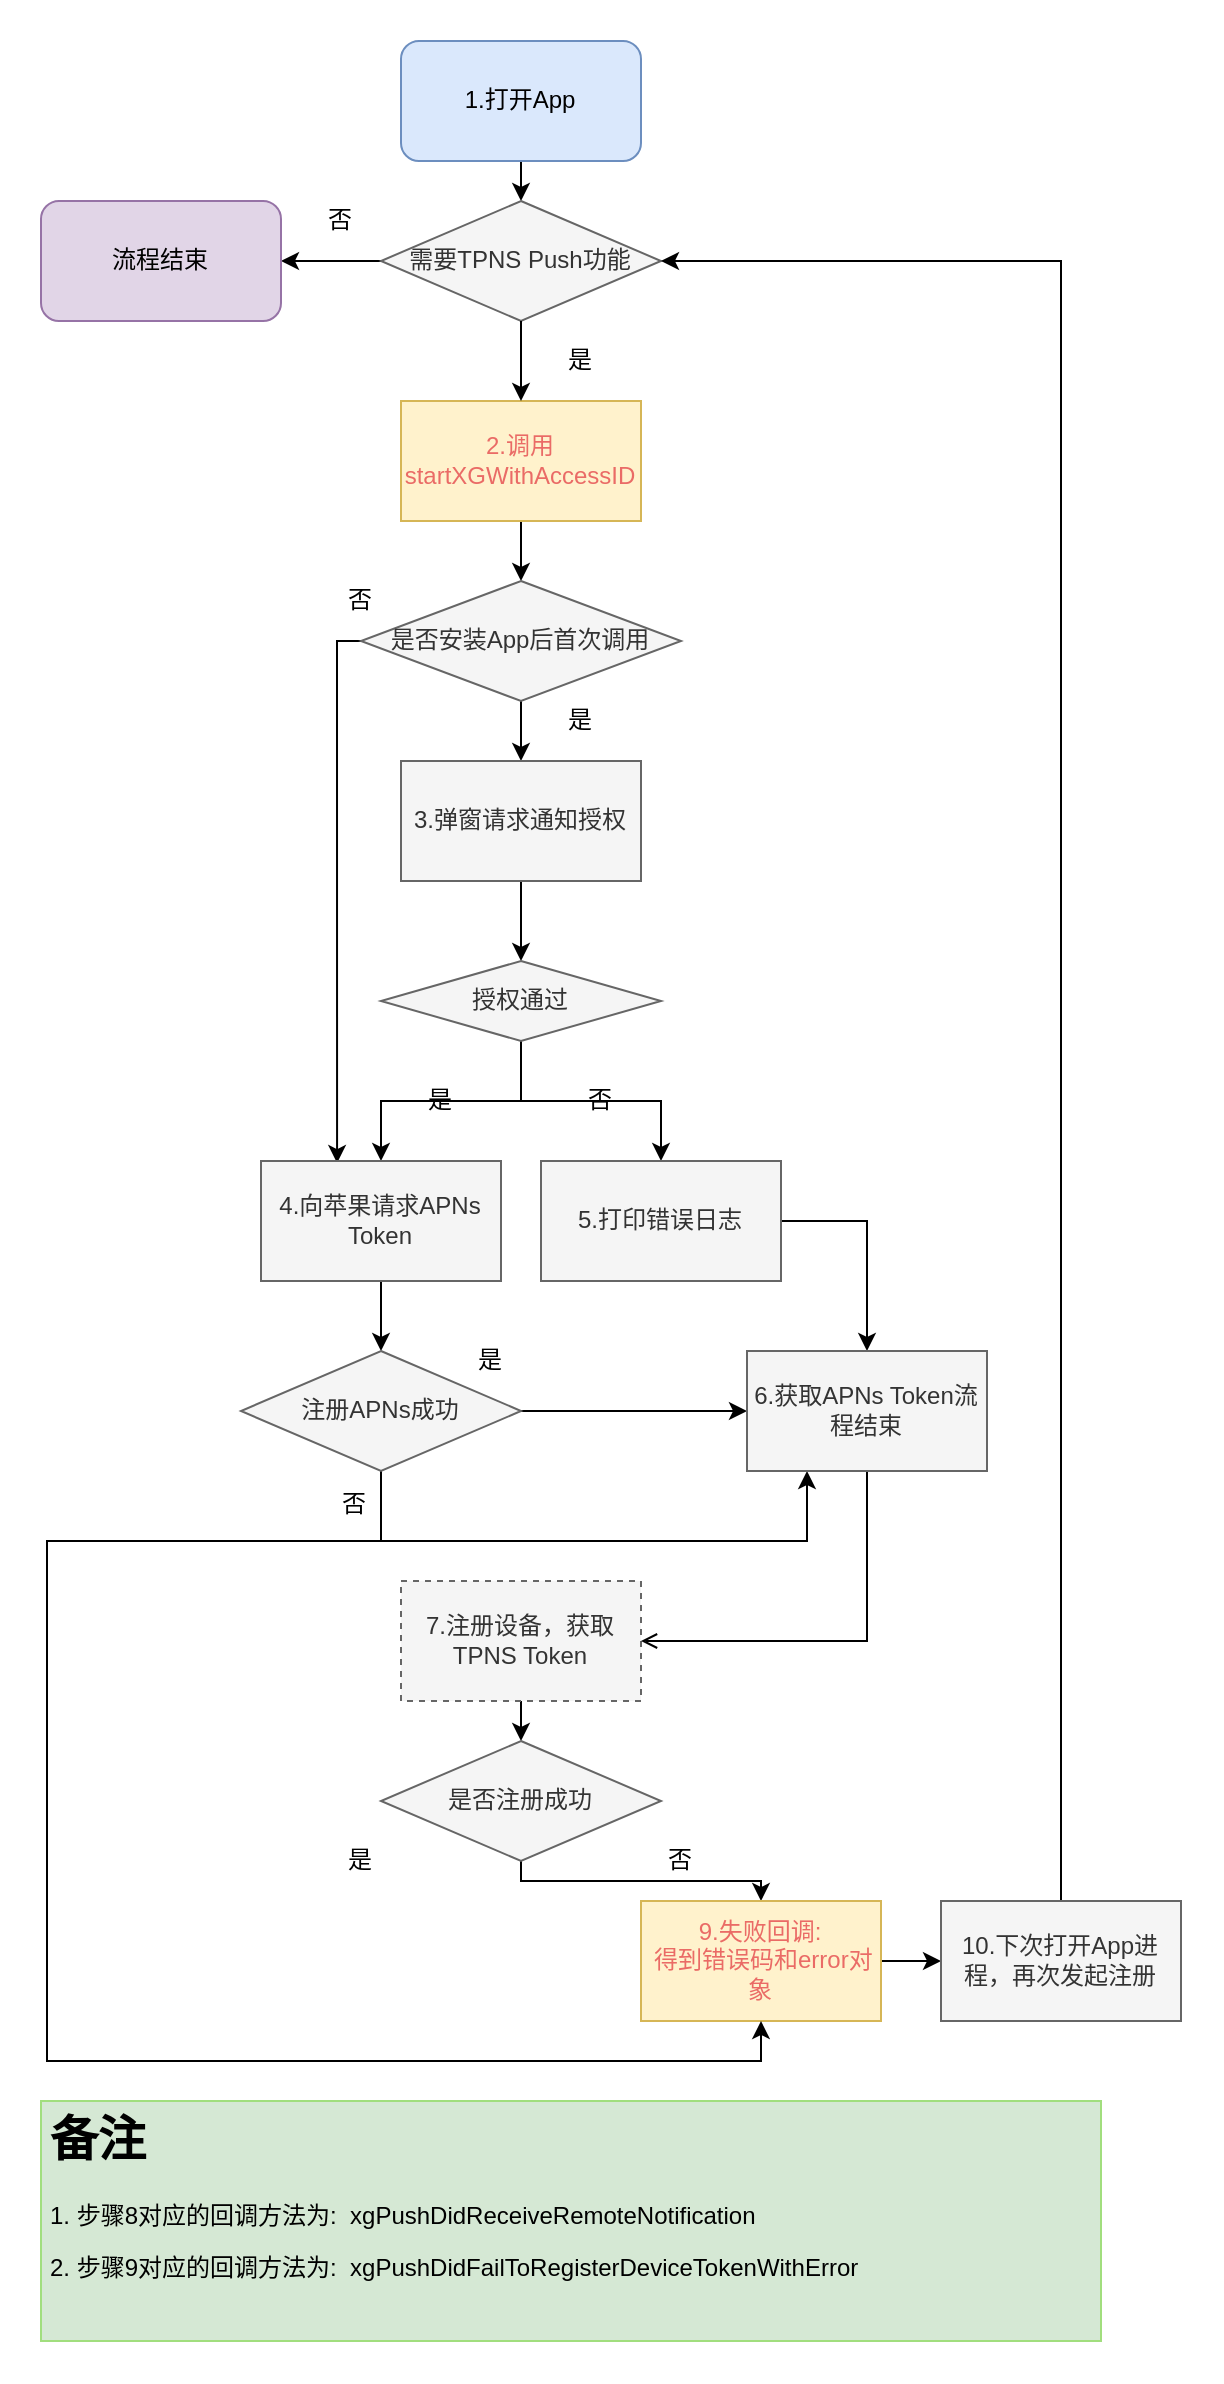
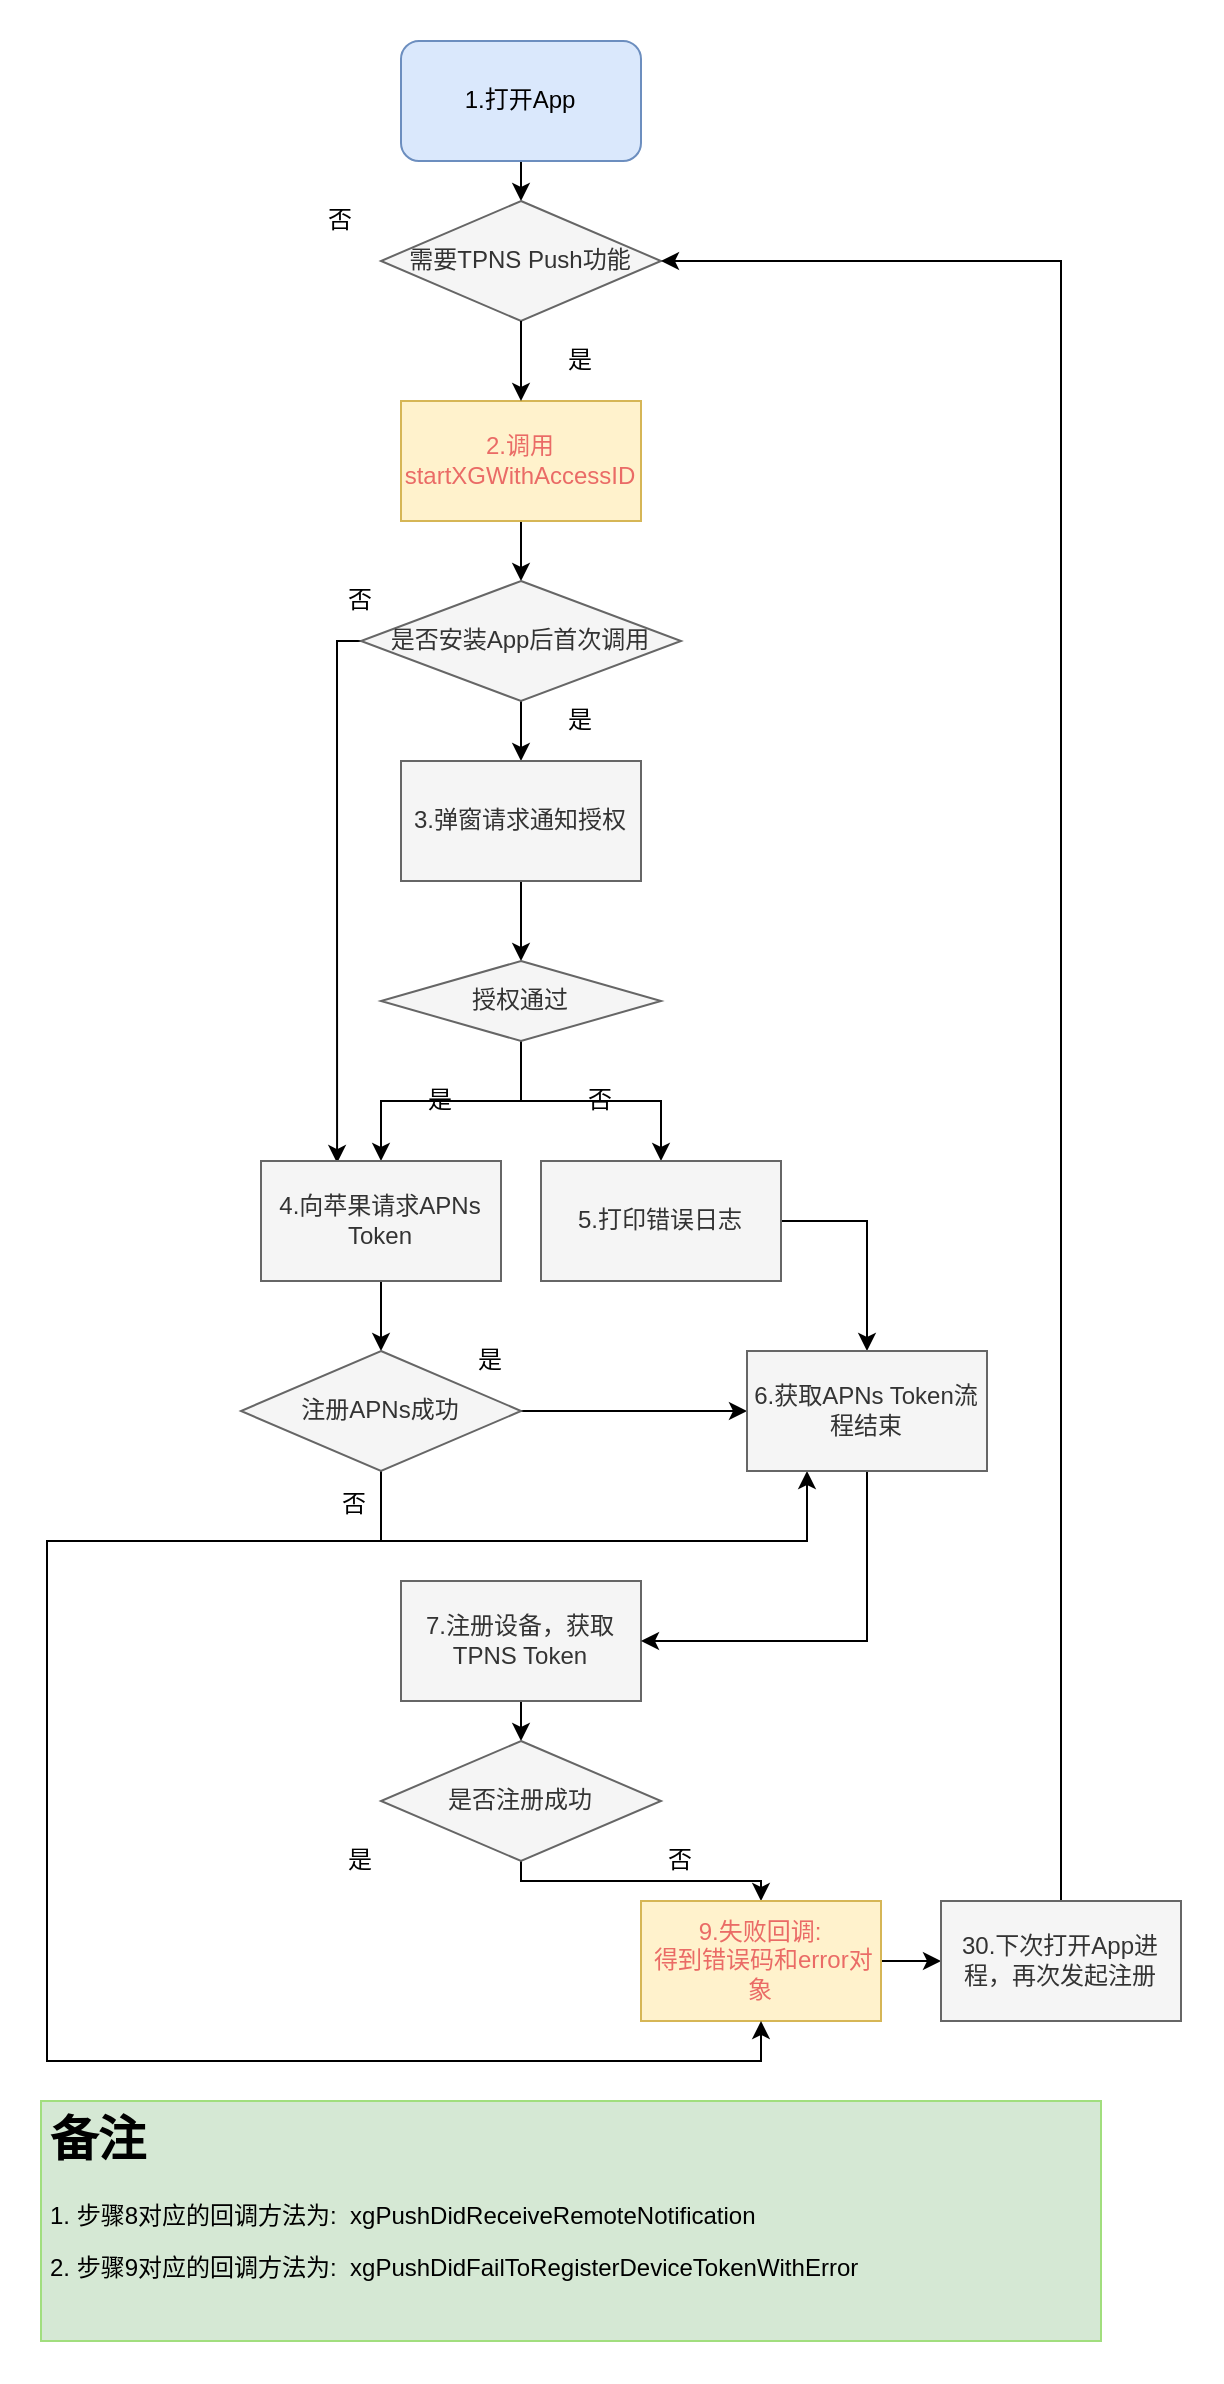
node "流程结束": removed
edge "需要TPNS Push功能" -> "流程结束": removed
node "7.注册设备，获取TPNS Token": style dashed -> solid
edge "6.获取APNs Token流程结束" -> "7.注册设备，获取TPNS Token": arrowhead open -> classic
node "10.下次打开App进程，再次发起注册": label "10.下次打开App进程，再次发起注册" -> "30.下次打开App进程，再次发起注册"
